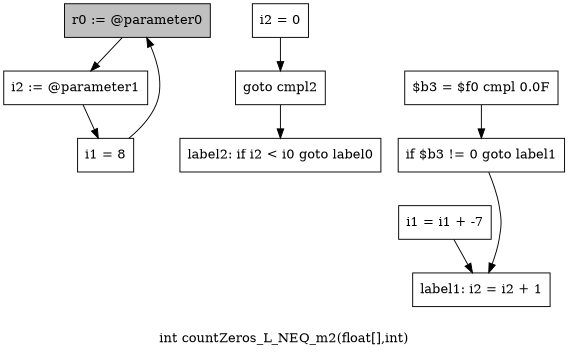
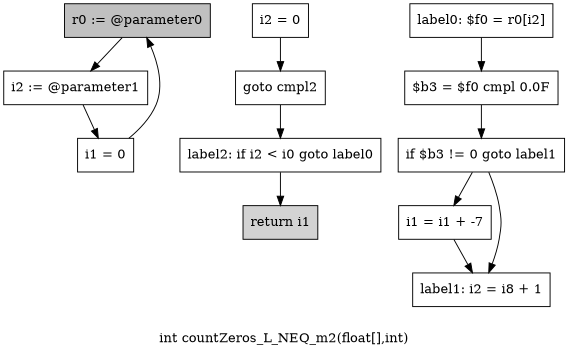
node "label0: $f0 = r0[i2]": added
node "i1 = 8": label "i1 = 8" -> "i1 = 0"
edge "if $b3 != 0 goto label1" -> "i1 = i1 + -7": added
node "return i1": added
node "label1: i2 = i2 + 1": label "label1: i2 = i2 + 1" -> "label1: i2 = i8 + 1"
